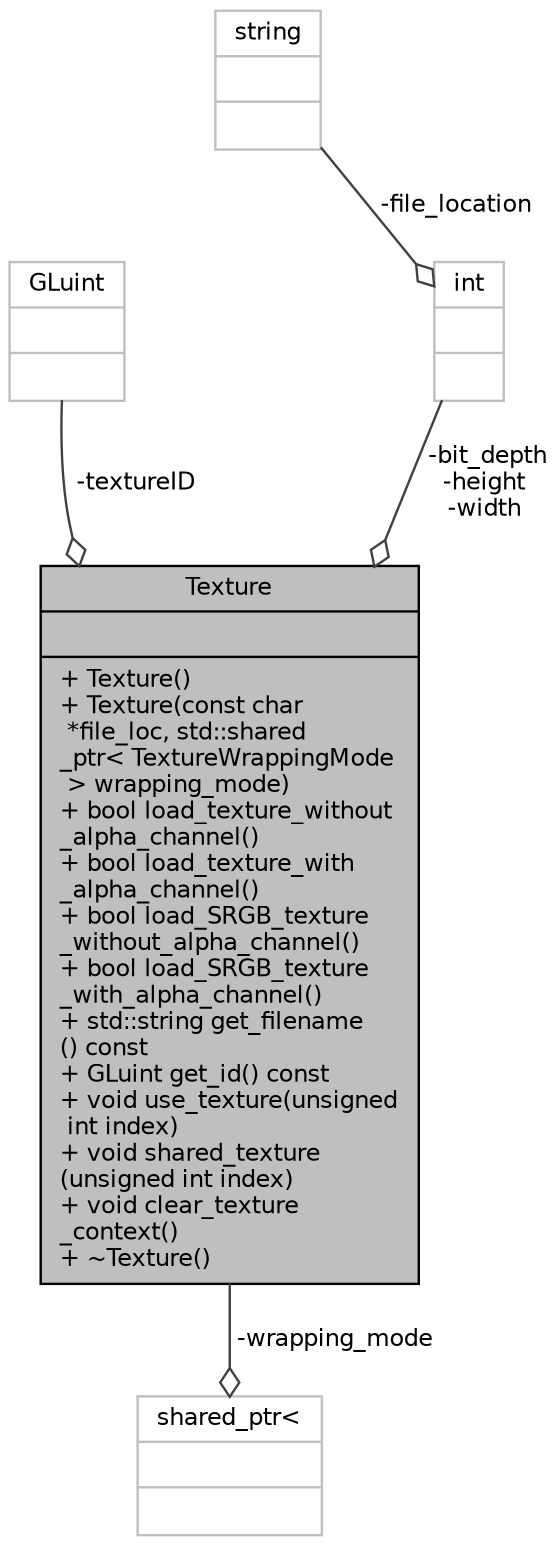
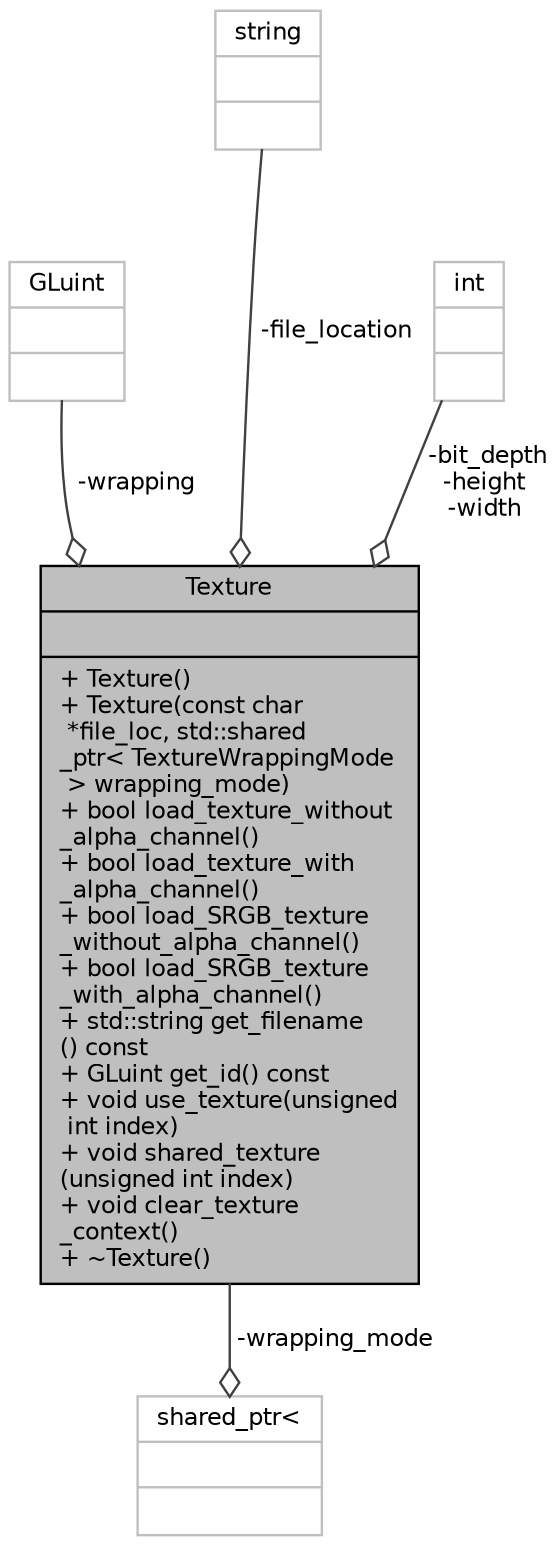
edge "string" -> "int": now "string" -> "Texture"
edge "GLuint" -> "Texture": label " -textureID" -> " -wrapping"
